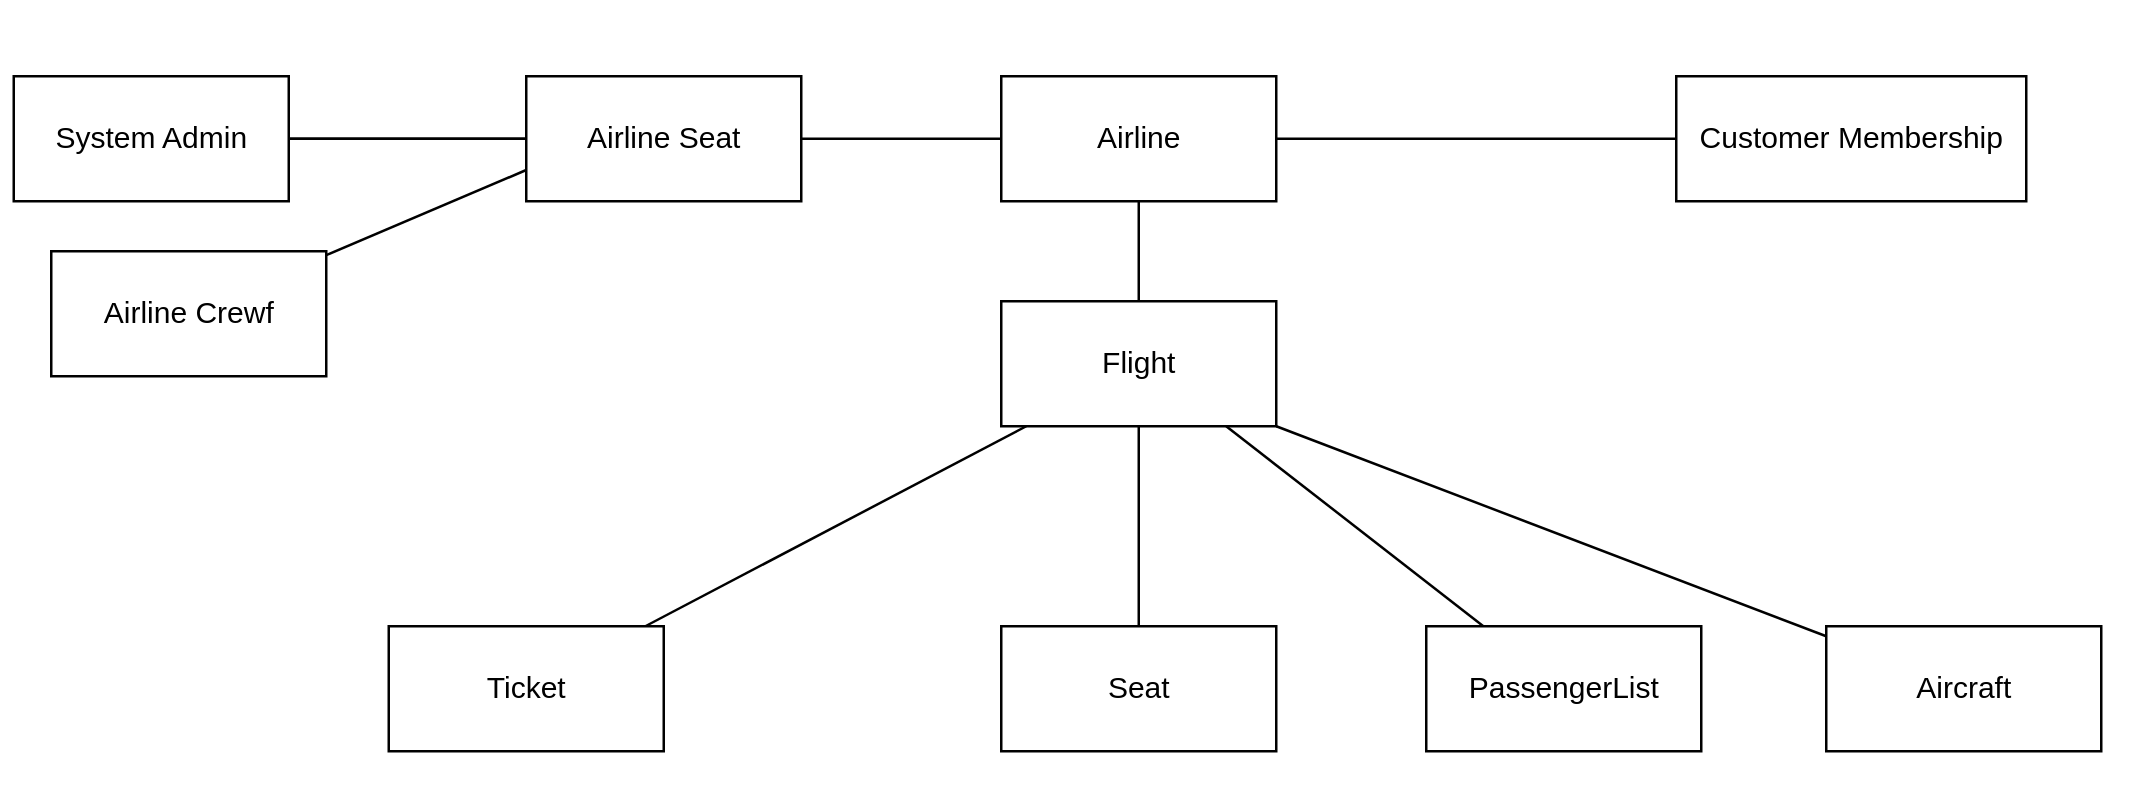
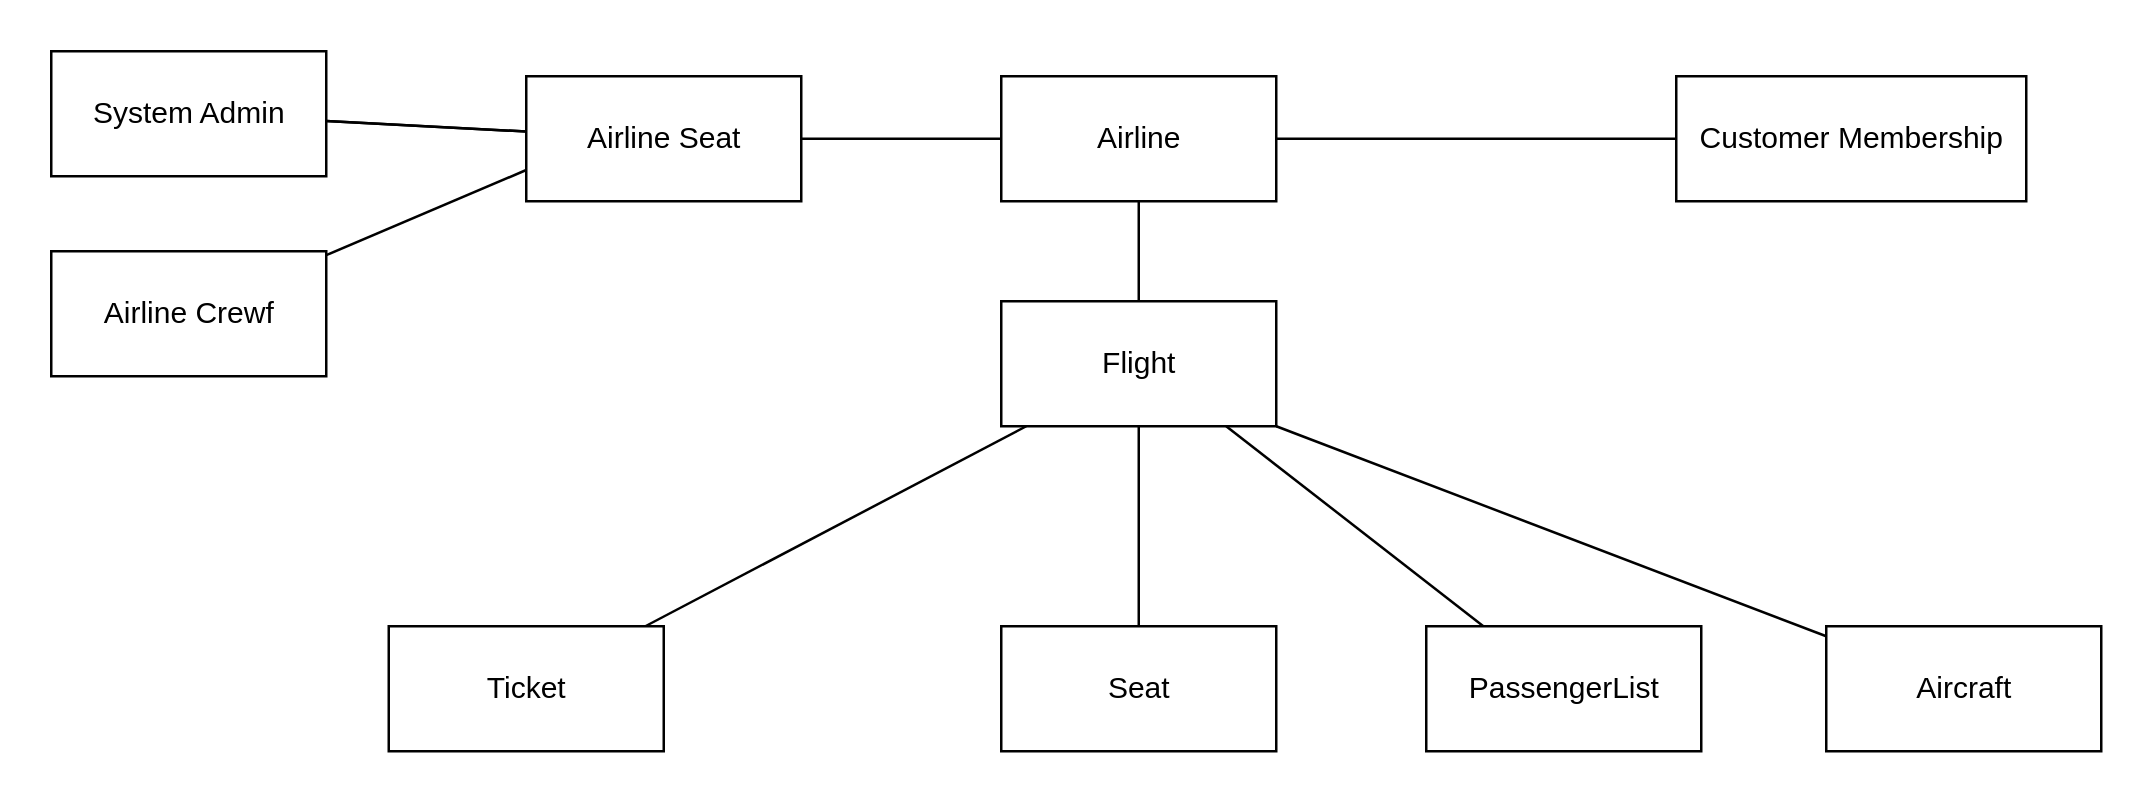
node "System Admin": moved (151, 139) -> (189, 114)
